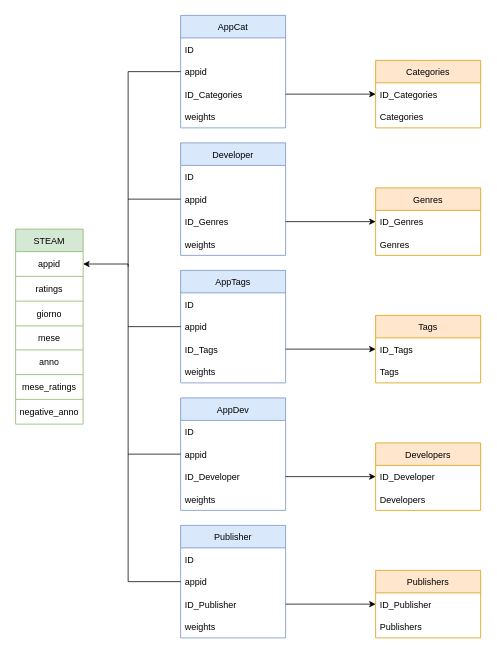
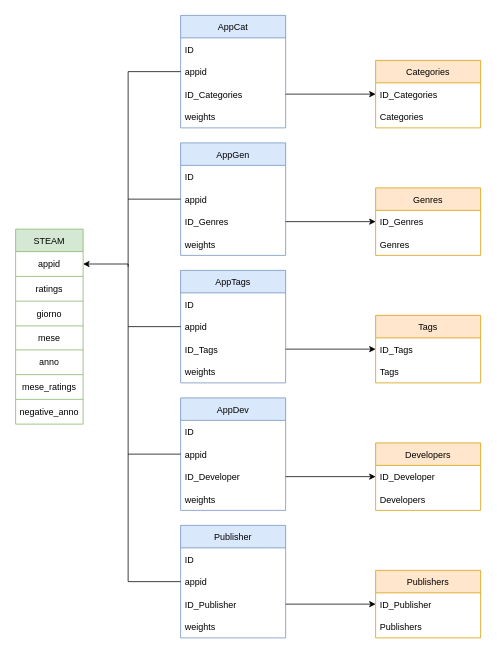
node "Developer": label "Developer" -> "AppGen"
